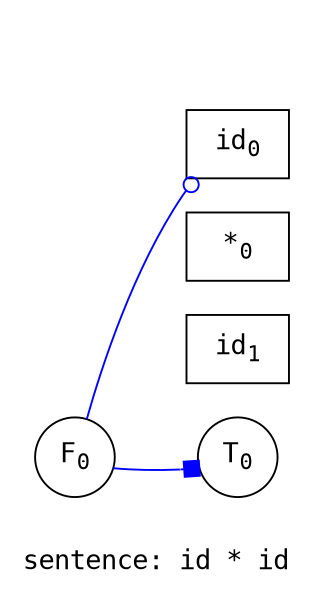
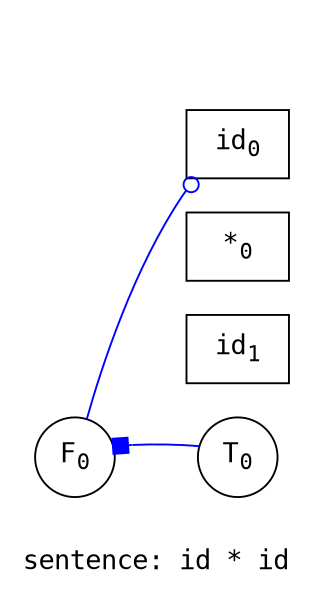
edge "F" -> "T": reversed
